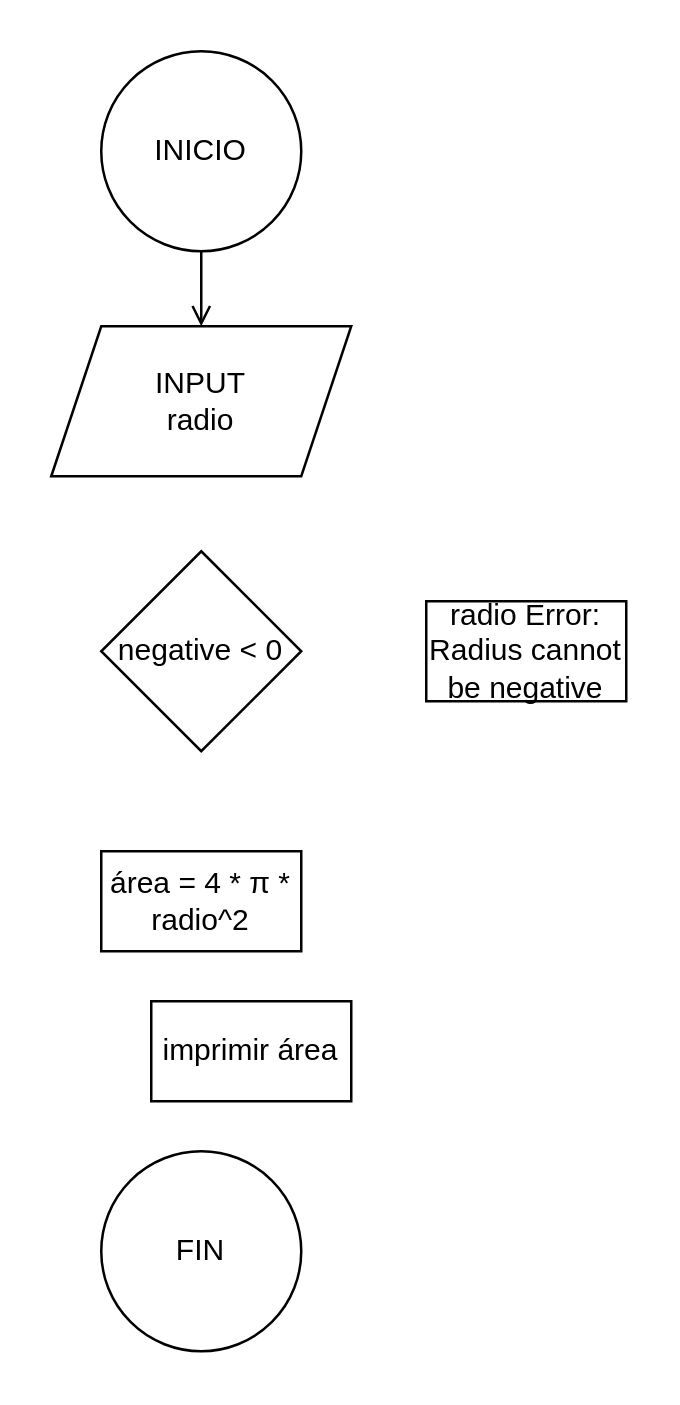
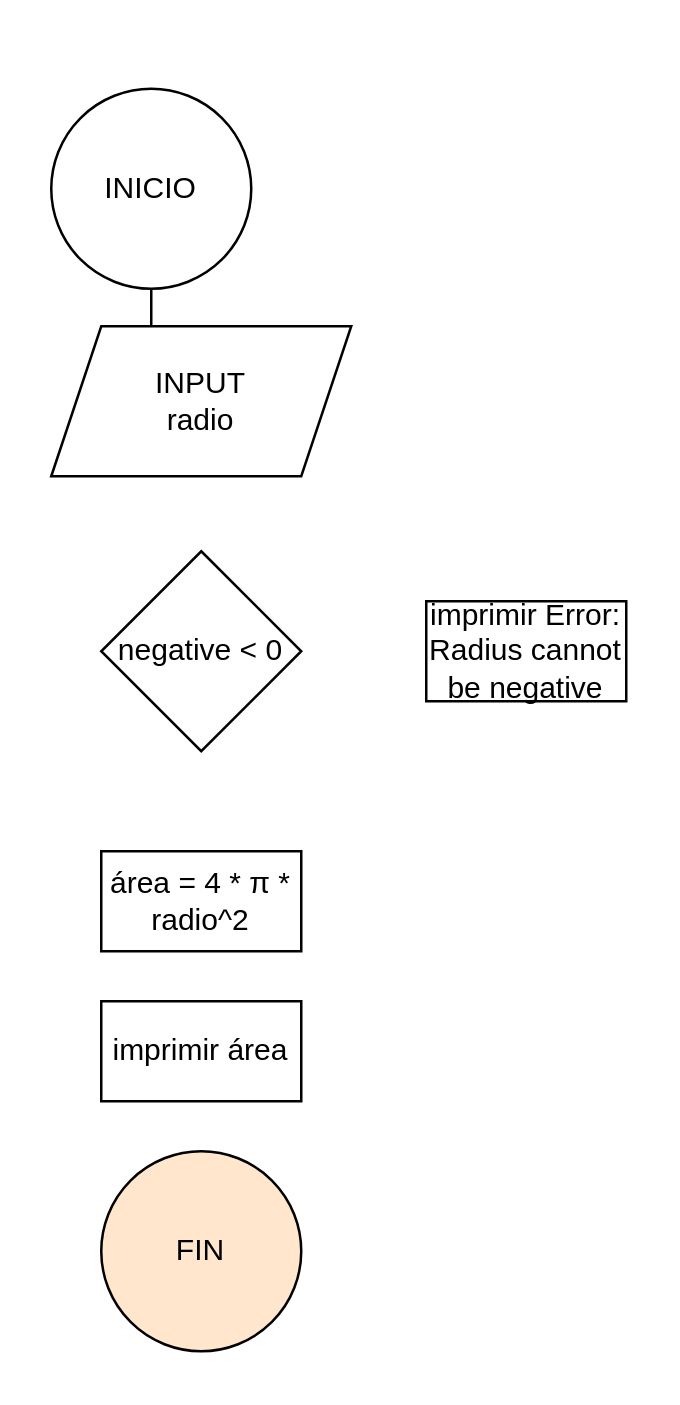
node "INICIO": moved (201, 151) -> (151, 189)
node "radio Error: Radius cannot be negative": label "radio Error: Radius cannot be negative" -> "imprimir Error: Radius cannot be negative"
node "imprimir área": moved (251, 1051) -> (201, 1051)
node "FIN": fillcolor #ffffff -> #ffe6cc
